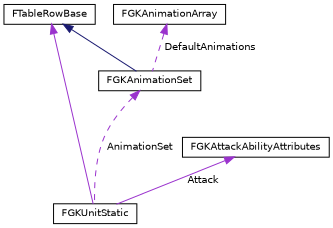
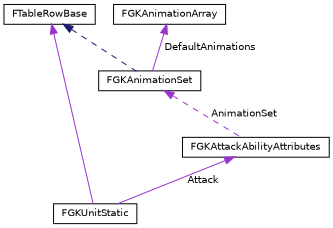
edge "FGKAnimationSet" -> "FTableRowBase": style solid -> dashed
edge "FGKAnimationSet" -> "FGKAnimationArray": style dashed -> solid
edge "FGKUnitStatic" -> "FGKAnimationSet": now "FGKAttackAbilityAttributes" -> "FGKAnimationSet"
